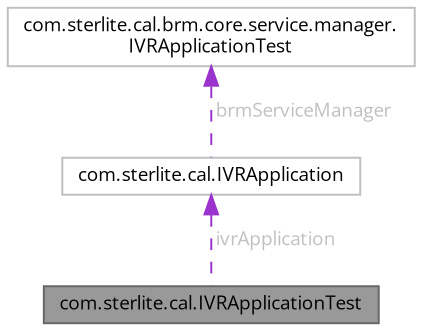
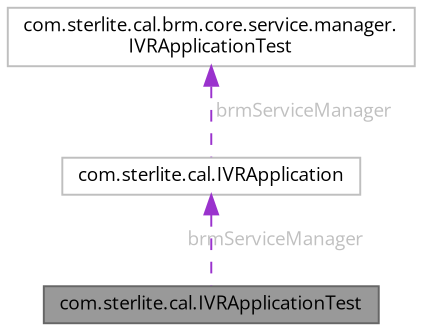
edge "com.sterlite.cal.IVRApplicationTest" -> "com.sterlite.cal.IVRApplication": label " ivrApplication" -> " brmServiceManager"
